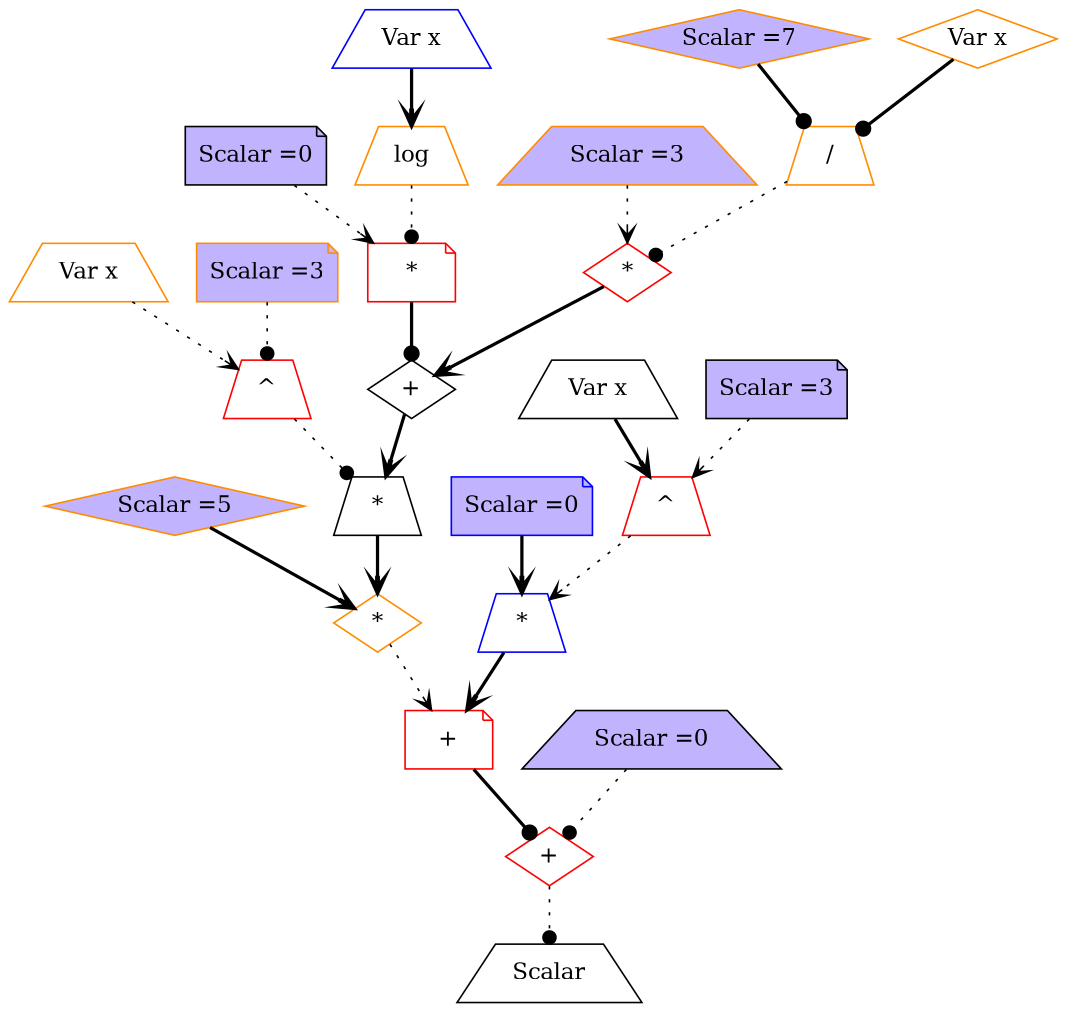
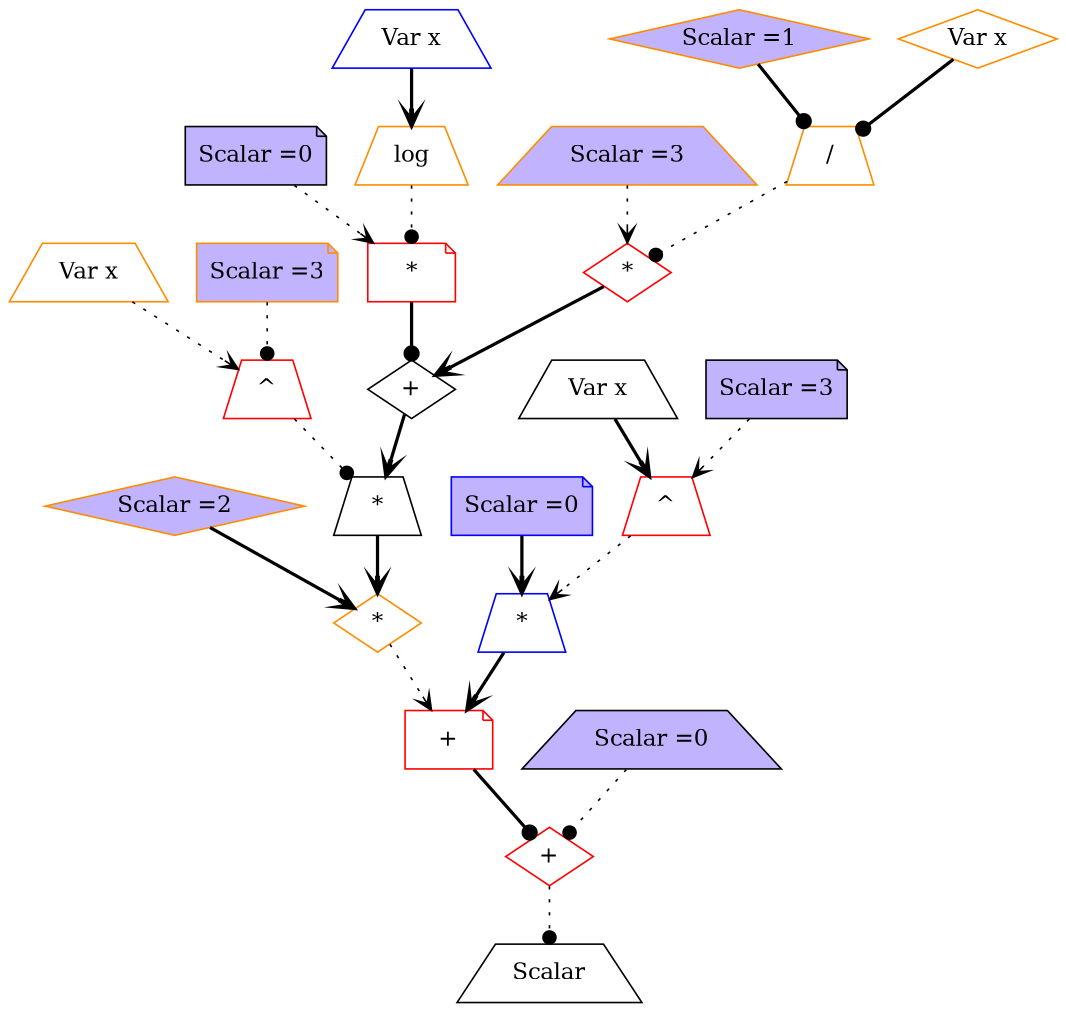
node "Scalar =7": label "Scalar =7" -> "Scalar =1"
node "Scalar =5": label "Scalar =5" -> "Scalar =2"
